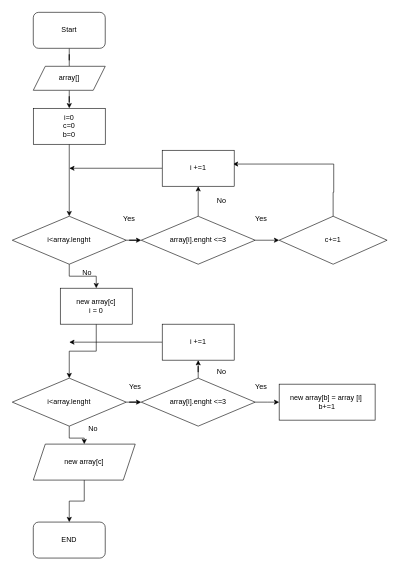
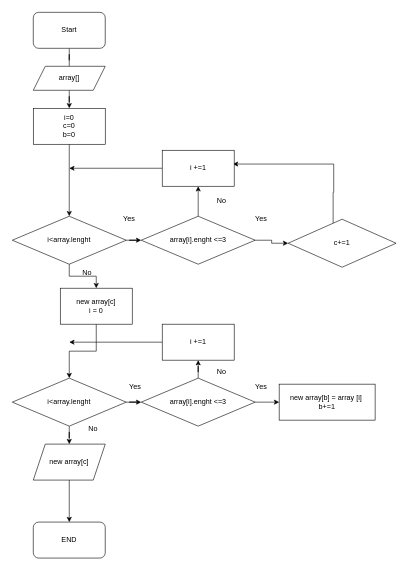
node "c+=1": moved (333, 240) -> (342, 243)
node "new array[c]": size 102x36 -> 72x36
